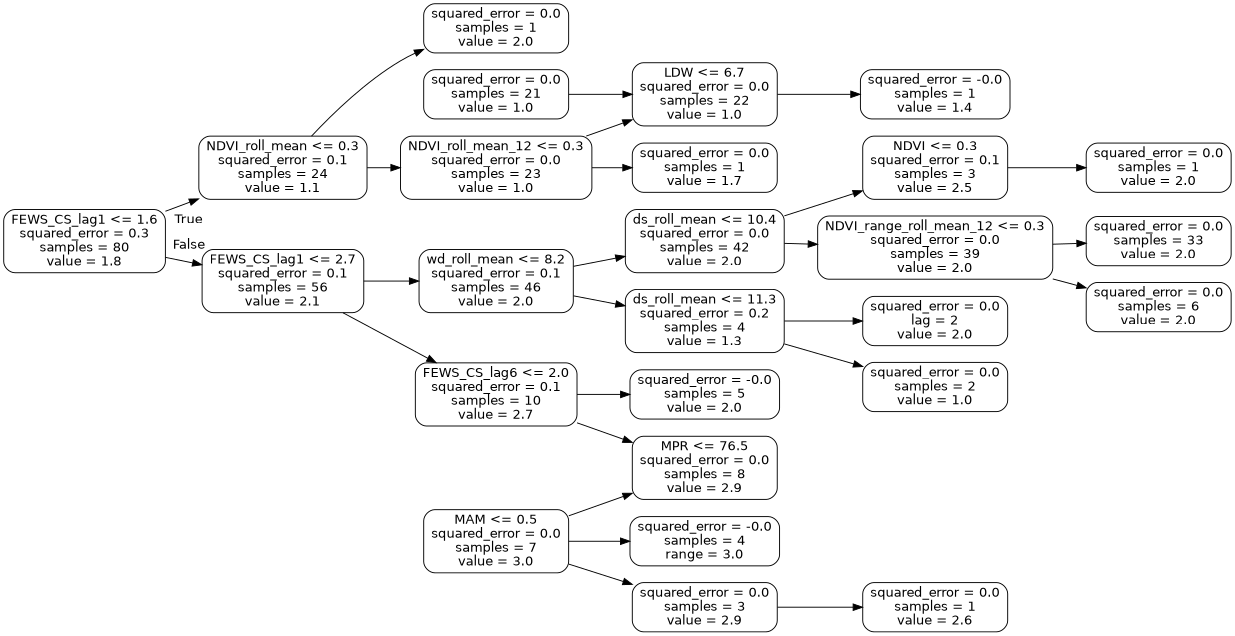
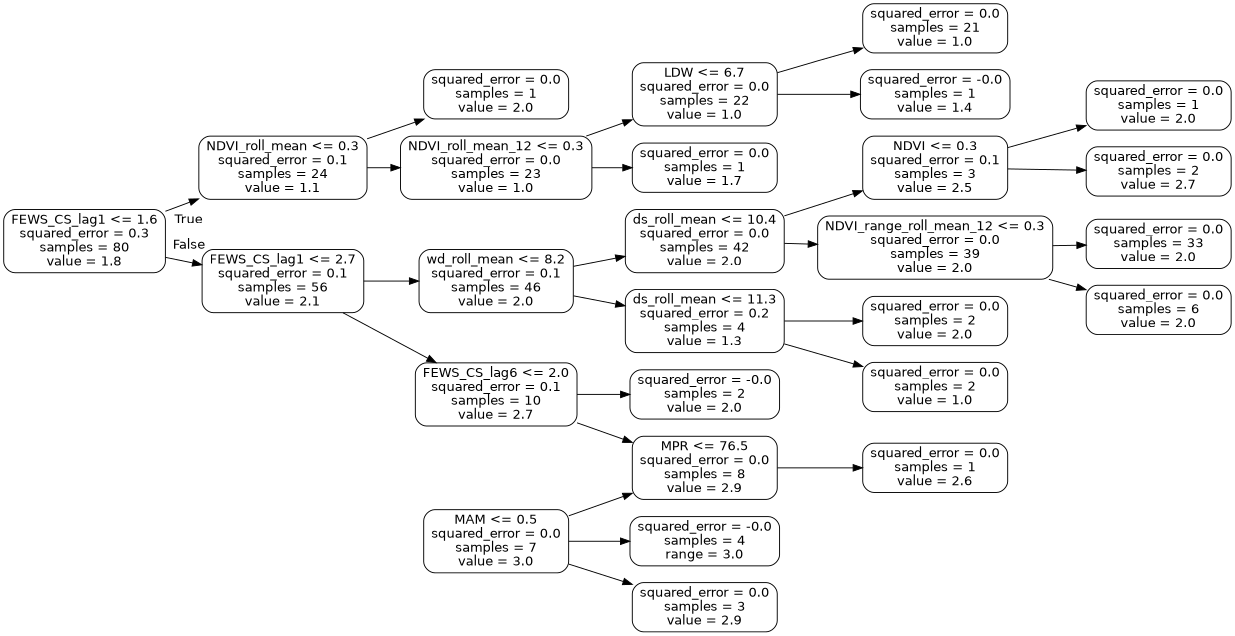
edge "squared_error = 0.0 samples = 21 value = 1.0" -> "LDW <= 6.7 squared_error = 0.0 samples = 22 value = 1.0": reversed
node "squared_error = 0.0 samples = 2 value = 2.7": added
node "squared_error = 0.0 lag = 2 value = 2.0": label "squared_error = 0.0 lag = 2 value = 2.0" -> "squared_error = 0.0 samples = 2 value = 2.0"
node "squared_error = -0.0 samples = 5 value = 2.0": label "squared_error = -0.0 samples = 5 value = 2.0" -> "squared_error = -0.0 samples = 2 value = 2.0"
edge "squared_error = 0.0 samples = 3 value = 2.9" -> "squared_error = 0.0 samples = 1 value = 2.6": now "MPR <= 76.5 squared_error = 0.0 samples = 8 value = 2.9" -> "squared_error = 0.0 samples = 1 value = 2.6"
